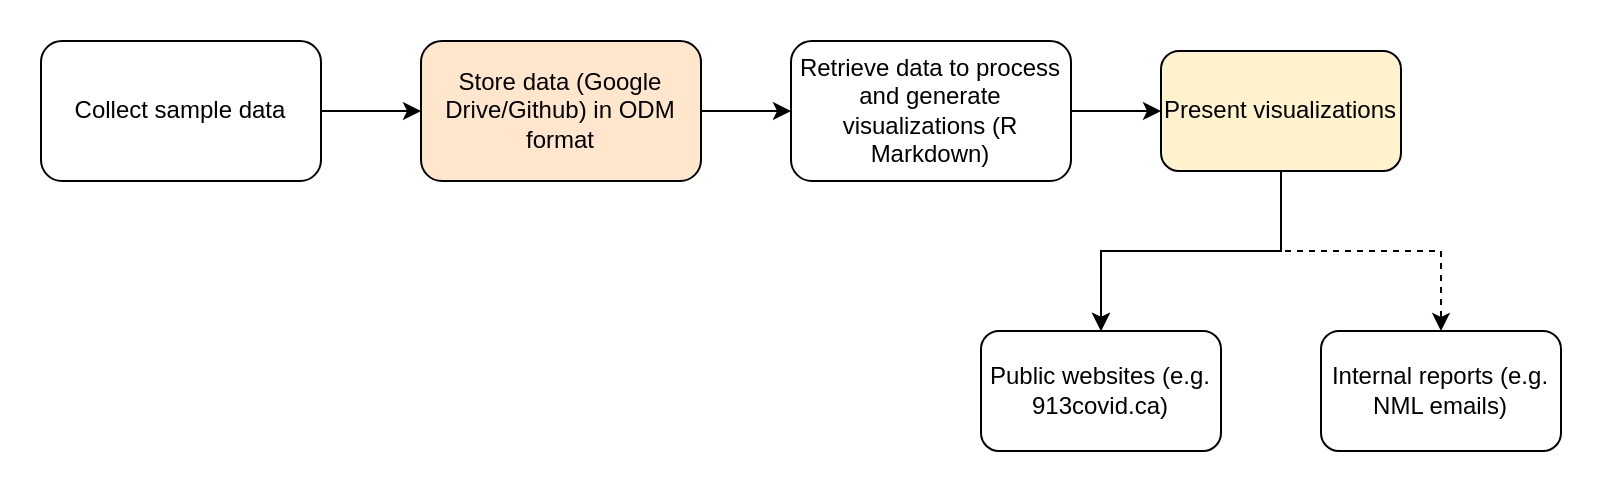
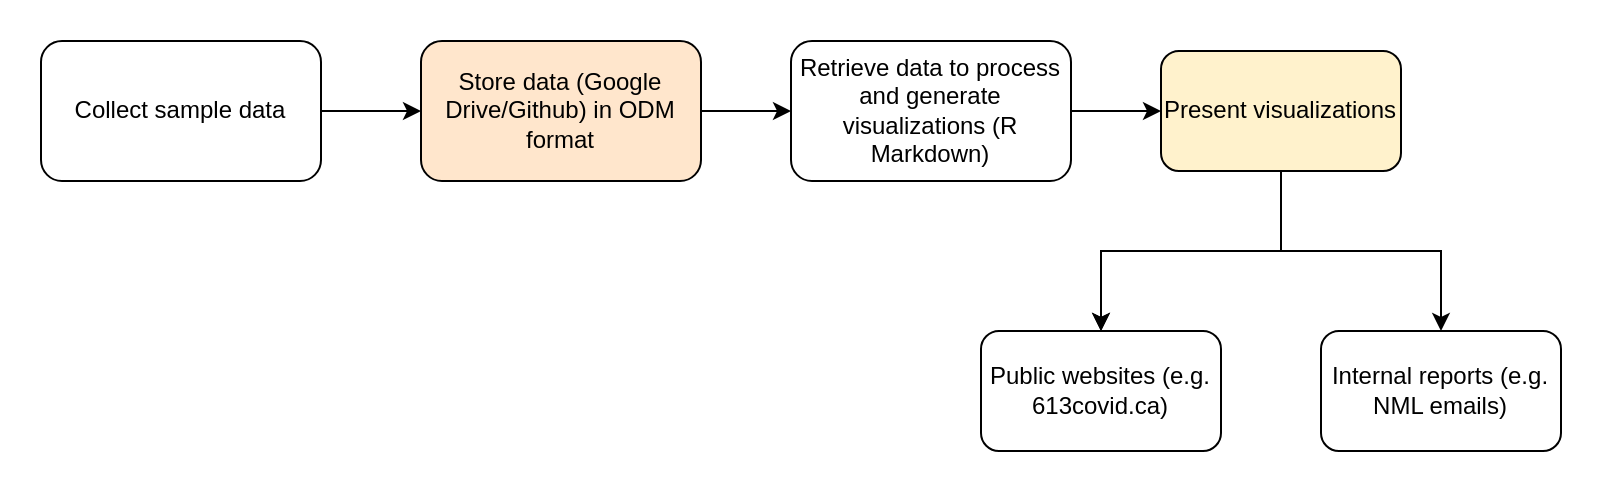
edge "Present visualizations" -> "Internal reports (e.g. NML emails)": style dashed -> solid
node "Public websites (e.g. 913covid.ca)": label "Public websites (e.g. 913covid.ca)" -> "Public websites (e.g. 613covid.ca)"
